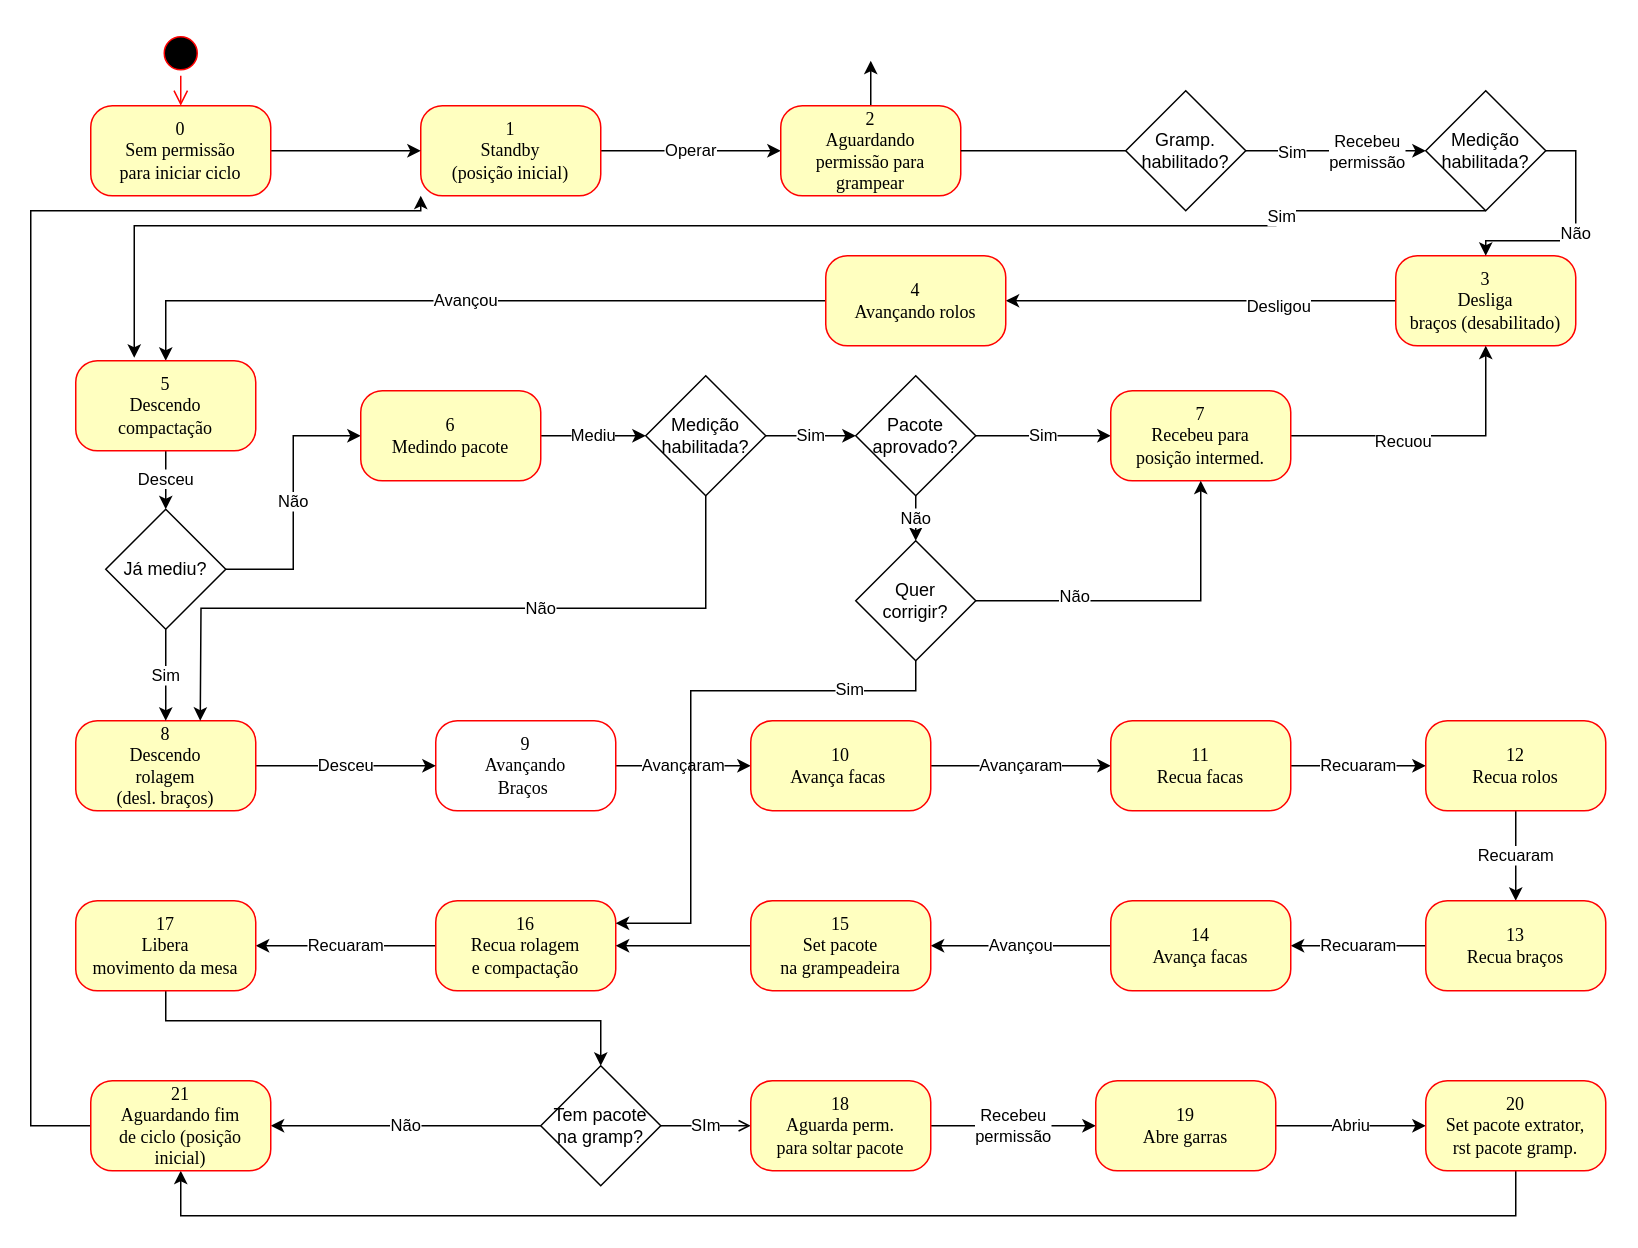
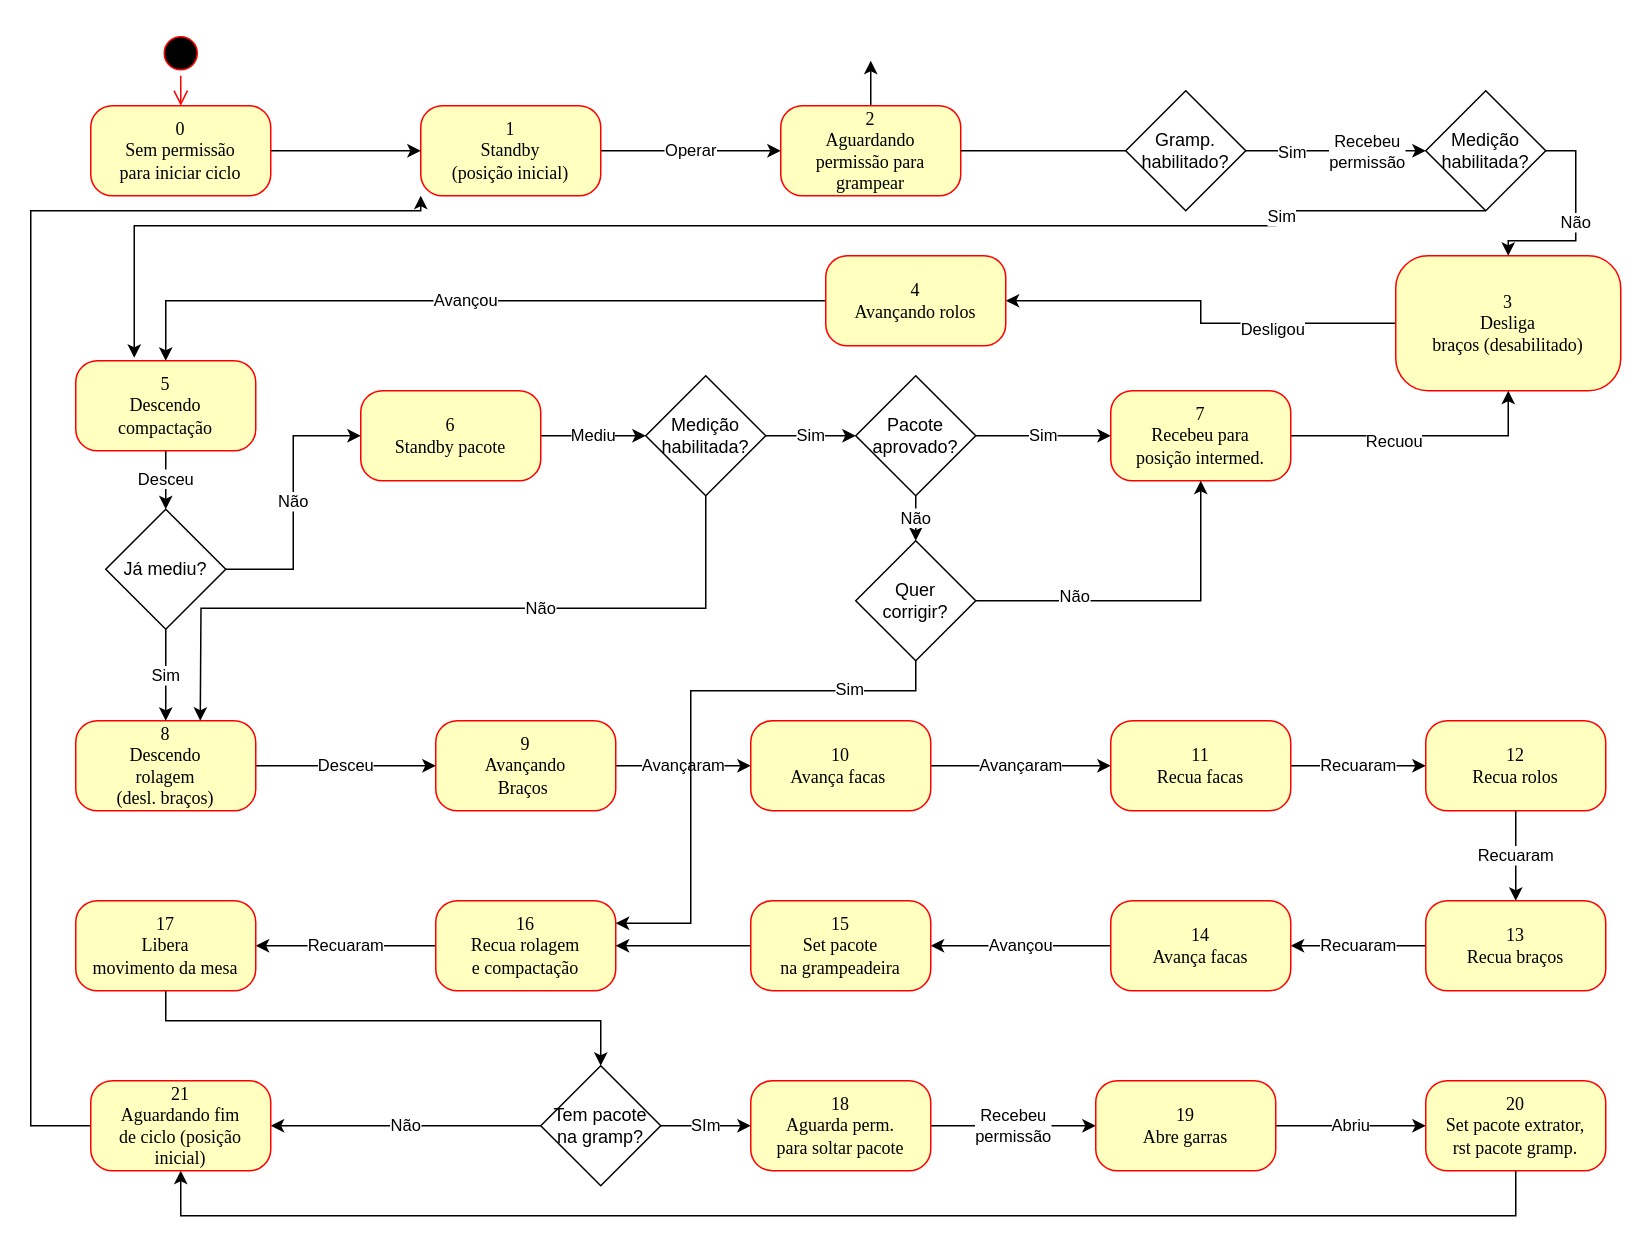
node "3 Desliga braços (desabilitado)": size 180x90 -> 225x135
node "6 Medindo pacote": label "6 Medindo pacote" -> "6 Standby pacote"
node "9 Avançando Braços": fillcolor #ffffff -> #ffffc0
edge "Tem pacote na gramp?" -> "18 Aguarda perm. para soltar pacote": arrowhead open -> classic
